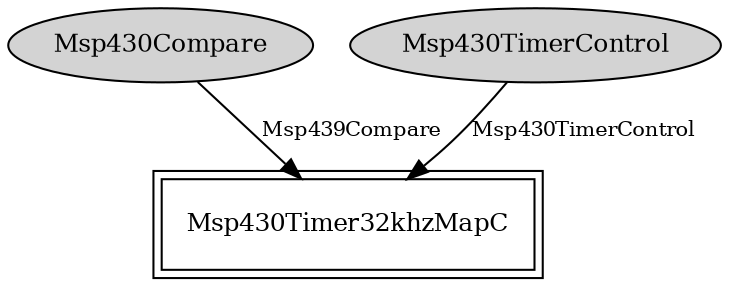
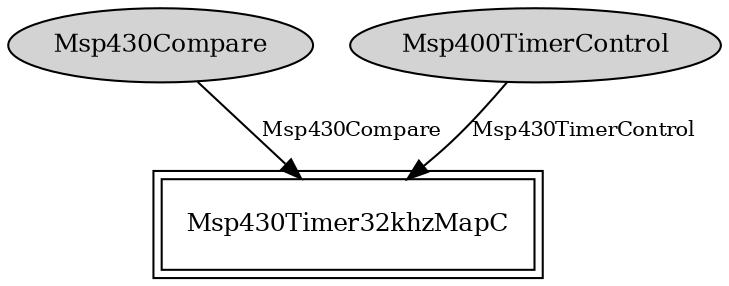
node "Msp430TimerControl": label "Msp430TimerControl" -> "Msp400TimerControl"
edge "Msp430Compare" -> "Msp430Timer32khzMapC": label "Msp439Compare" -> "Msp430Compare"
